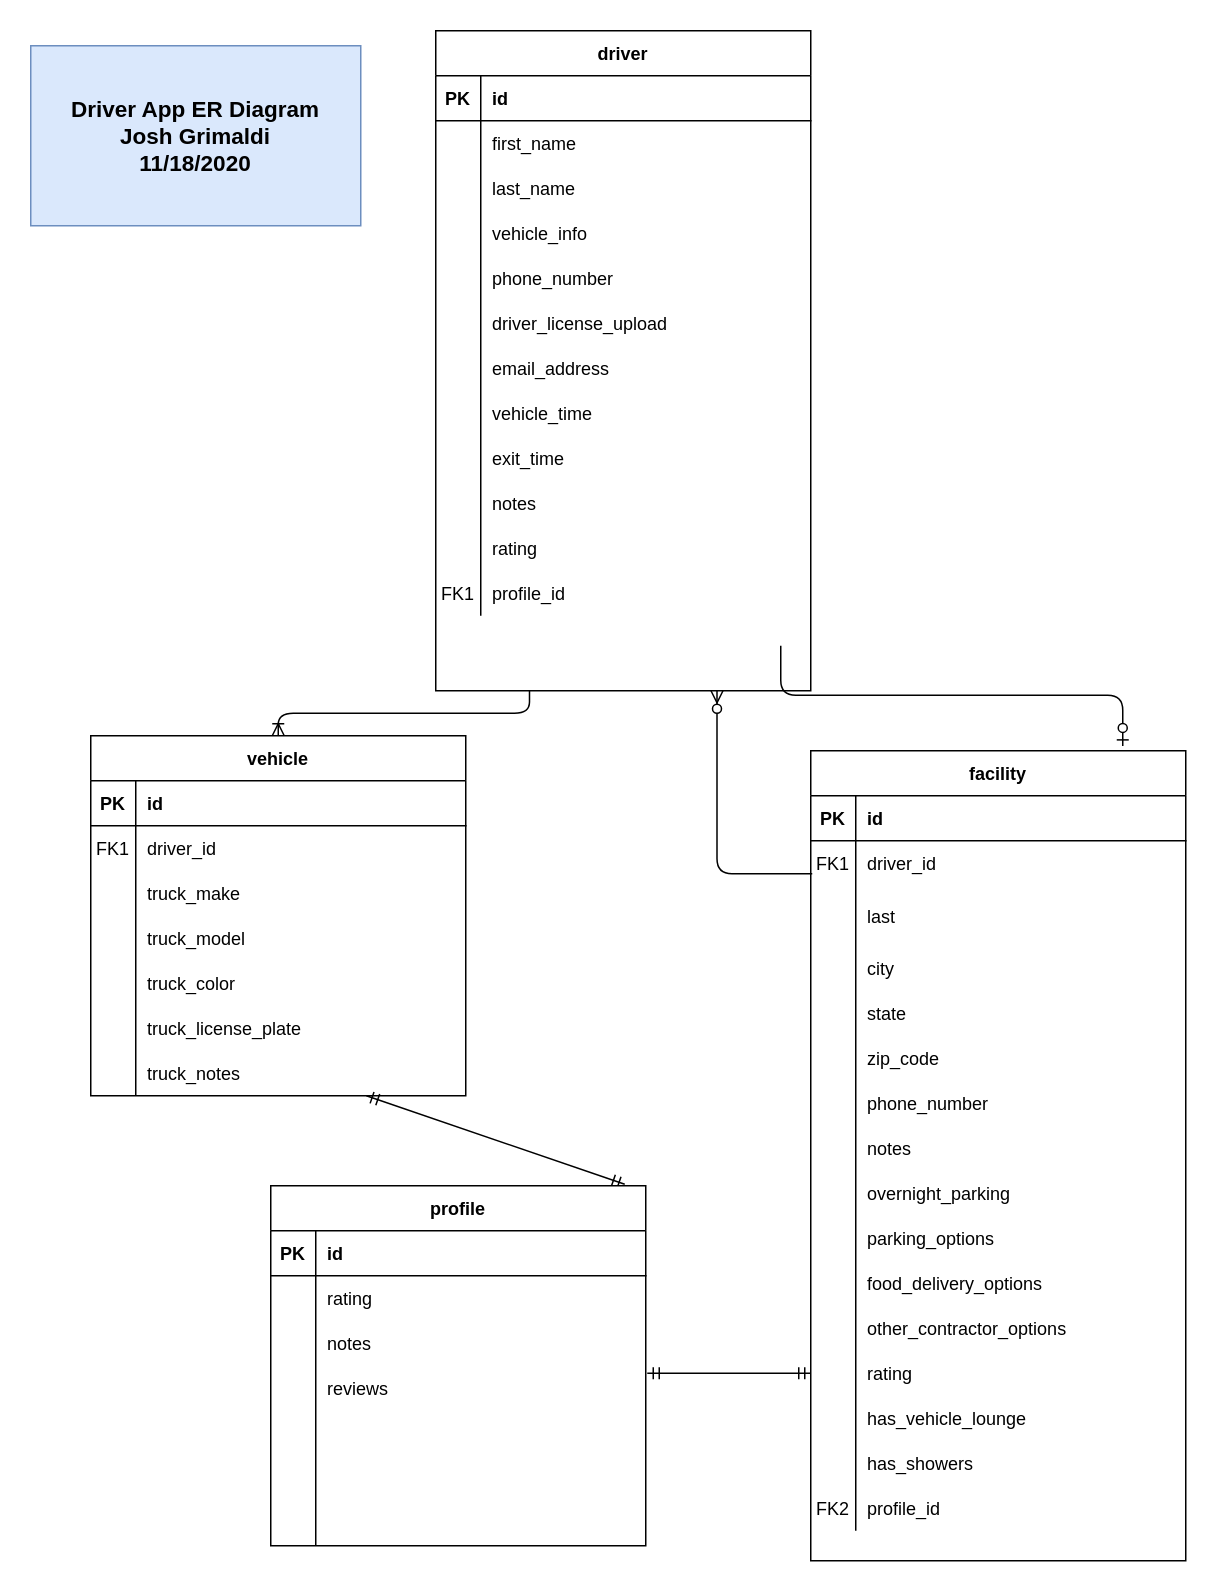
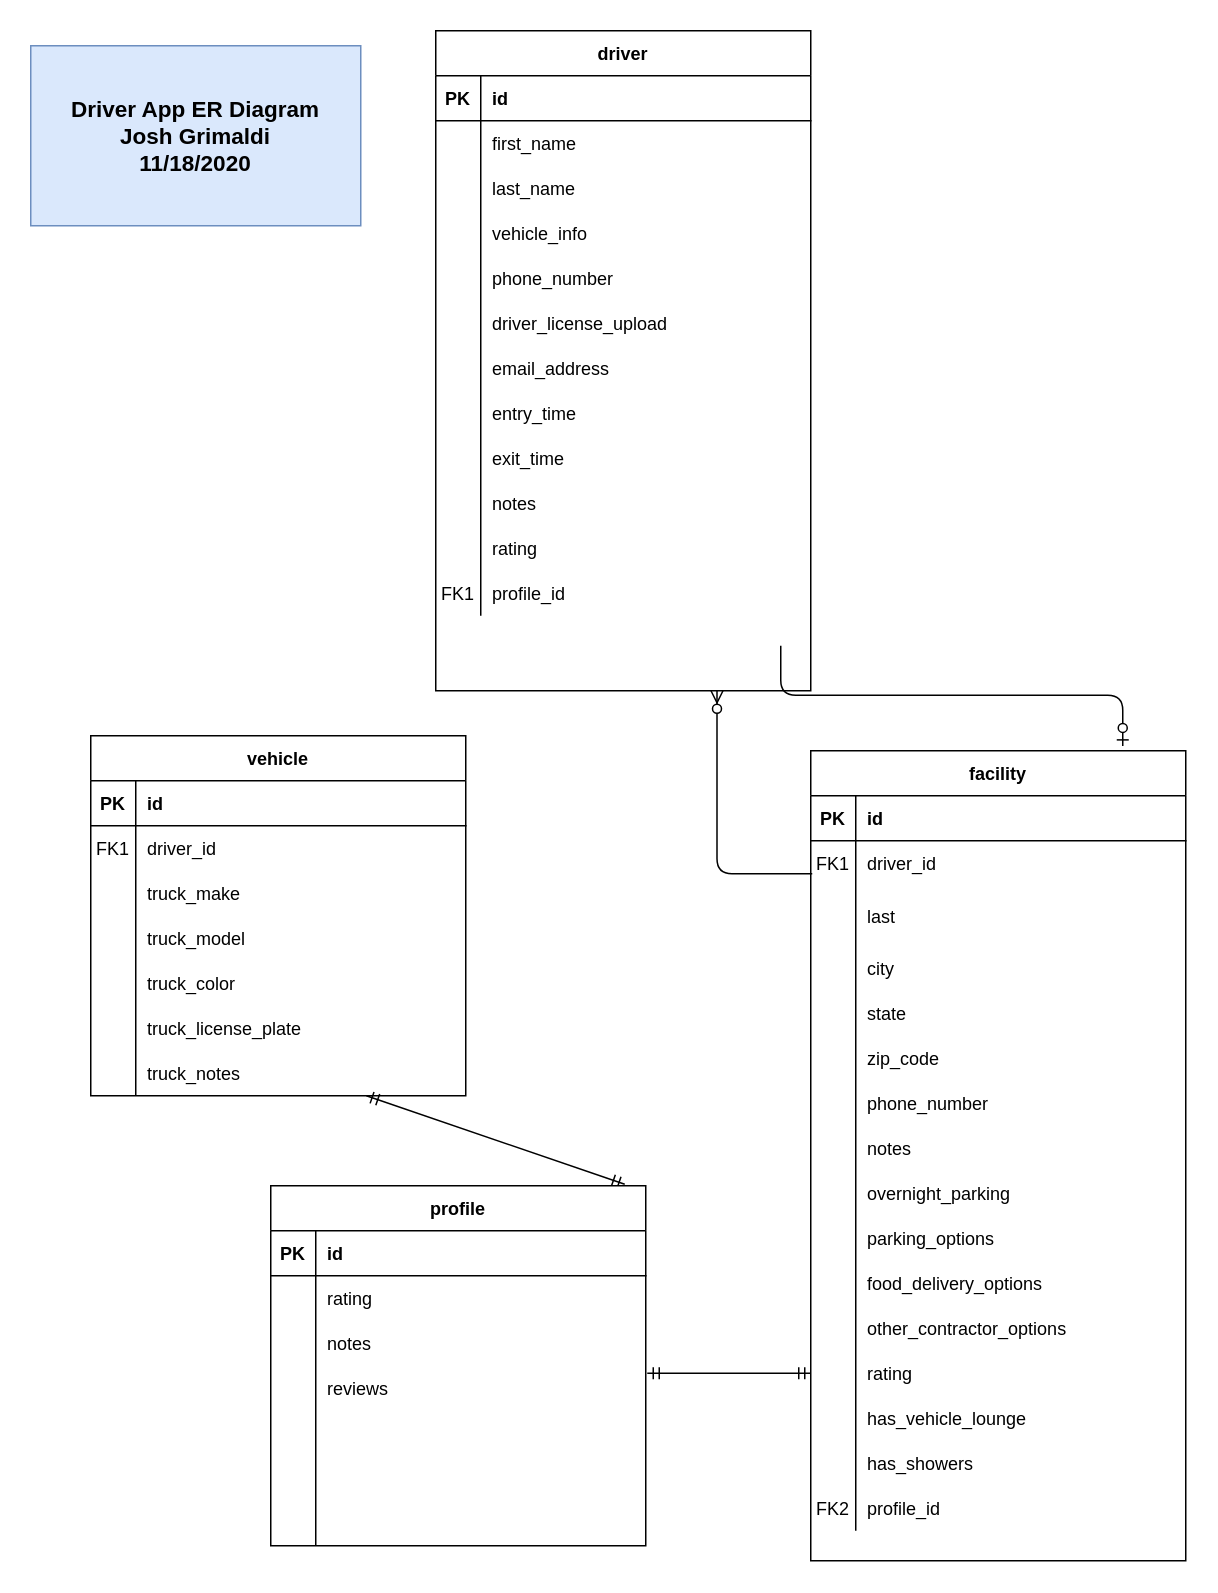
node "vehicle_time": label "vehicle_time" -> "entry_time"
edge "driver" -> "vehicle": removed
